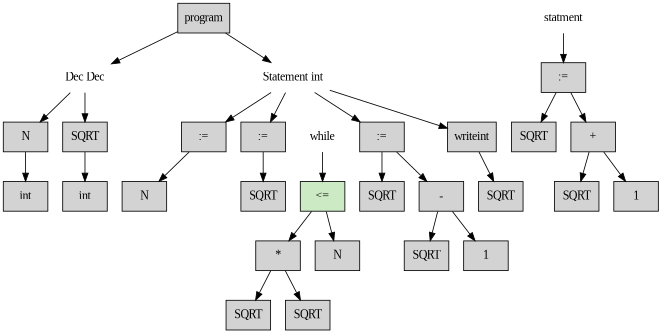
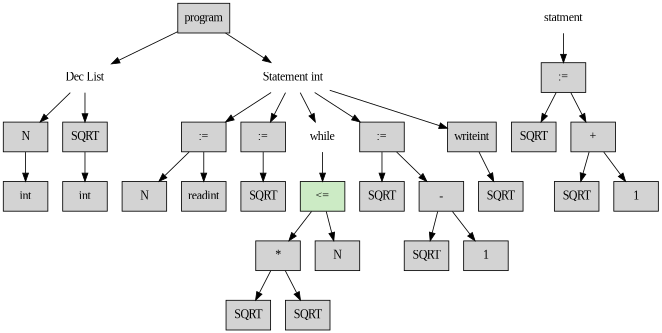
node "Dec Dec": label "Dec Dec" -> "Dec List"
edge "Statement int" -> "while": added
node "readint": added
